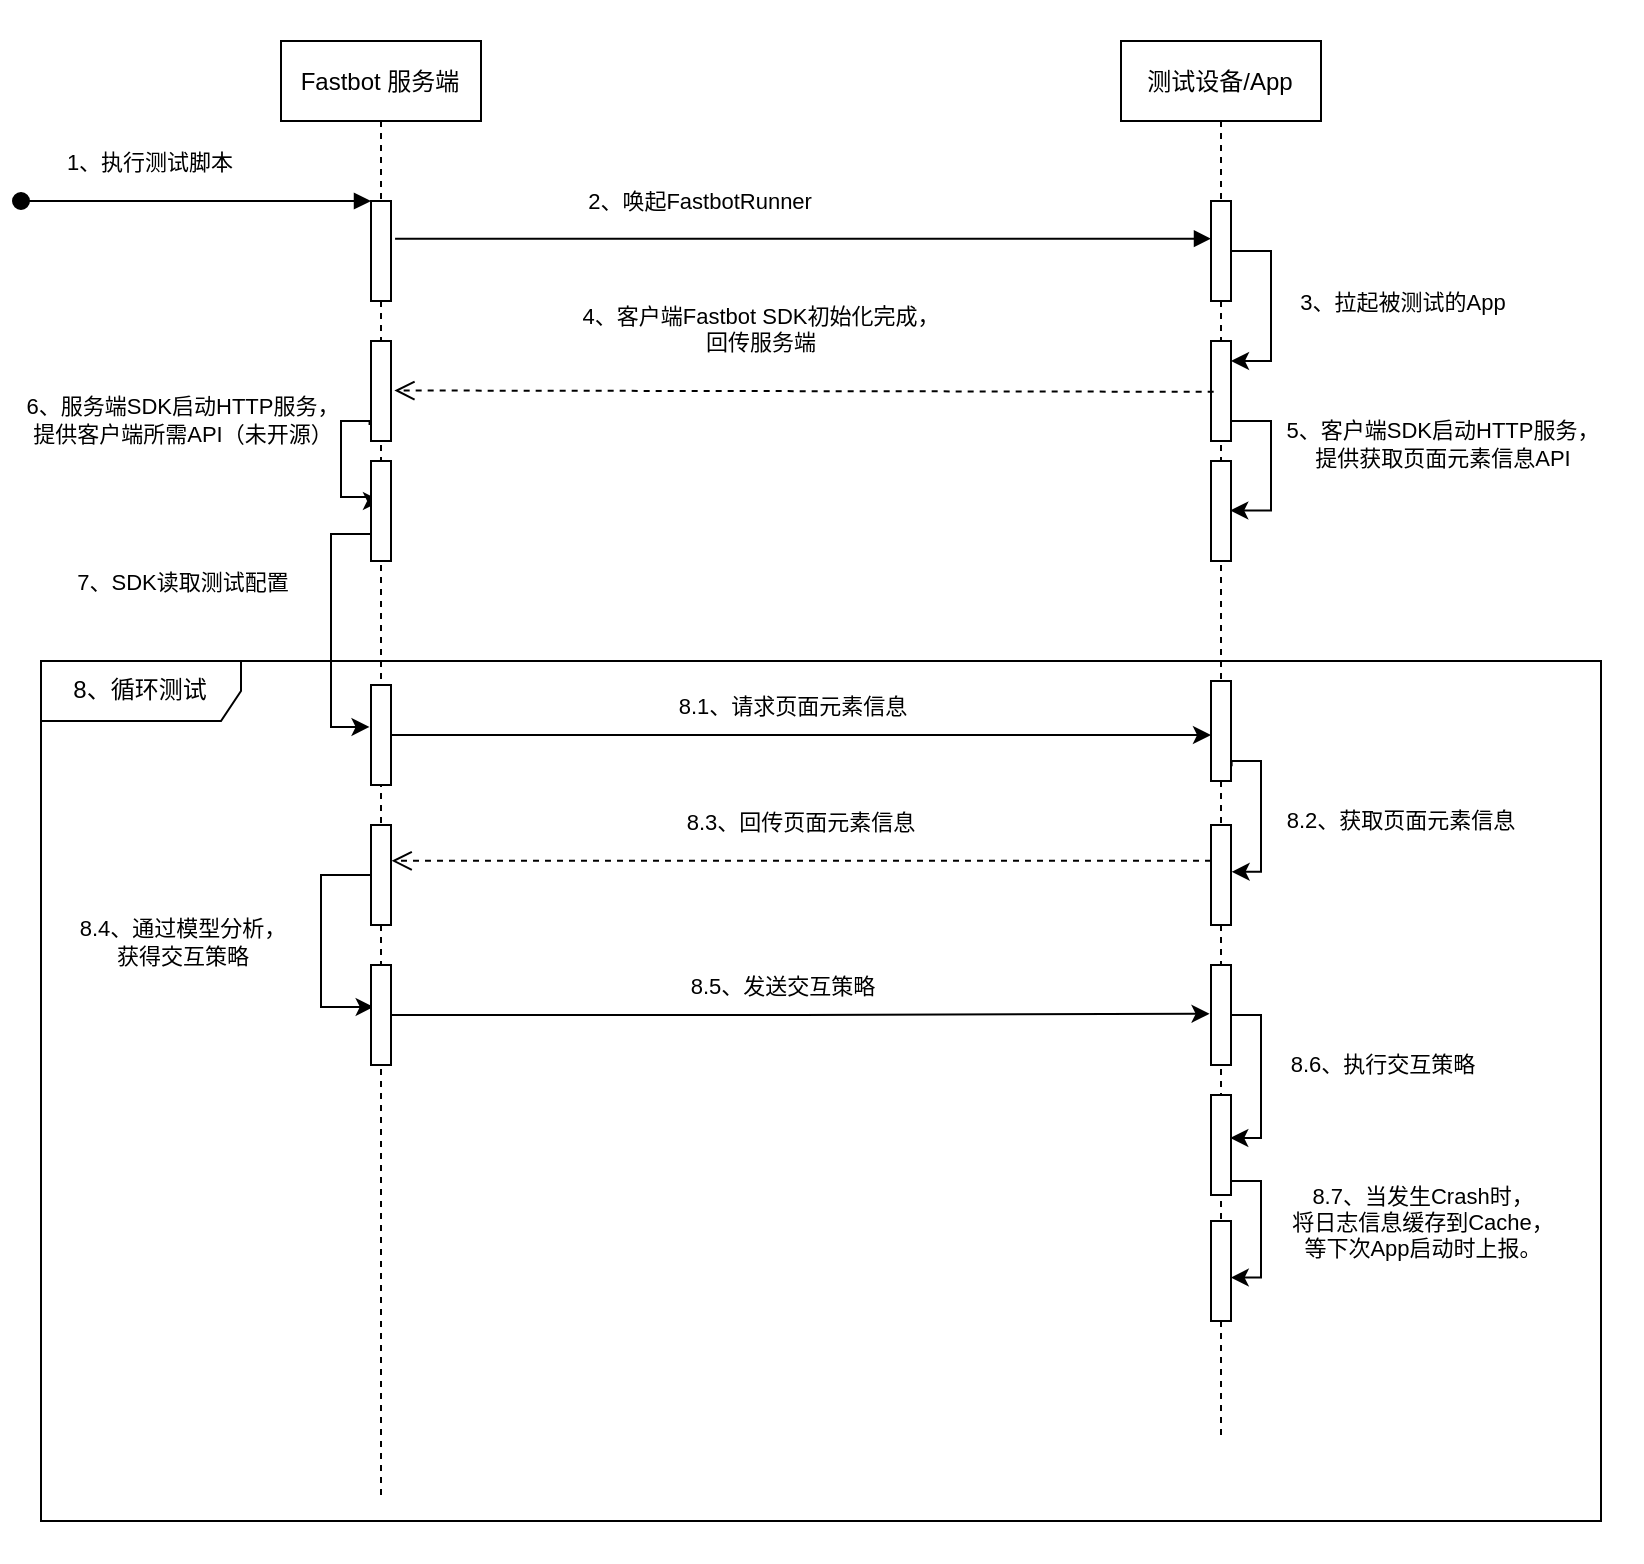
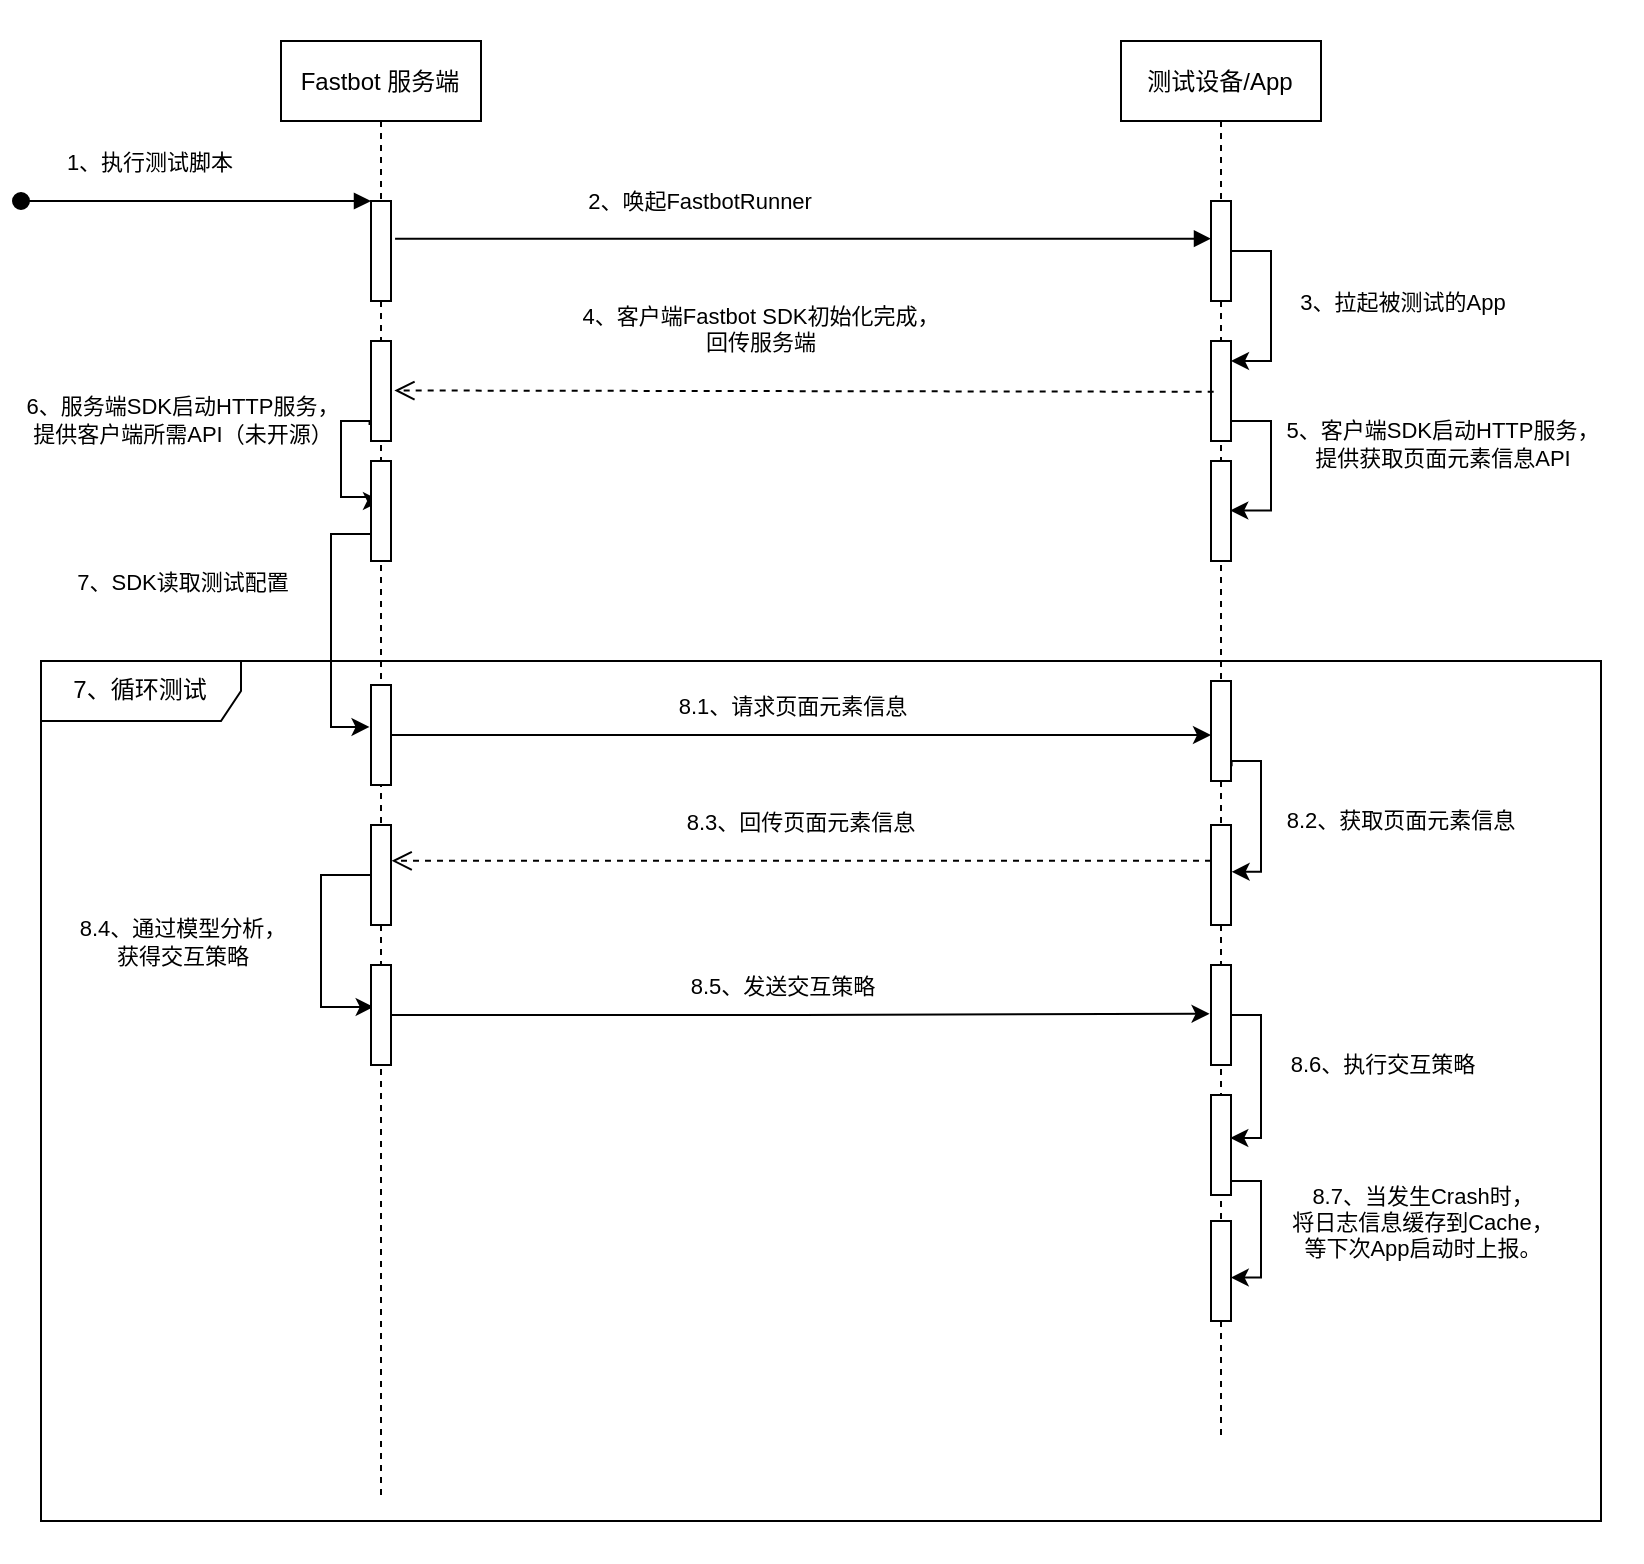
node "8、循环测试": label "8、循环测试" -> "7、循环测试"
